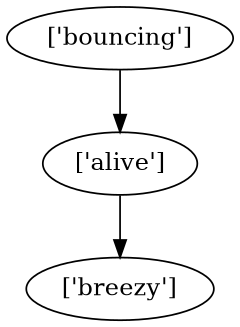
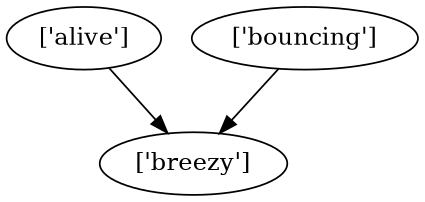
edge "['bouncing']" -> "['alive']": now "['bouncing']" -> "['breezy']"
